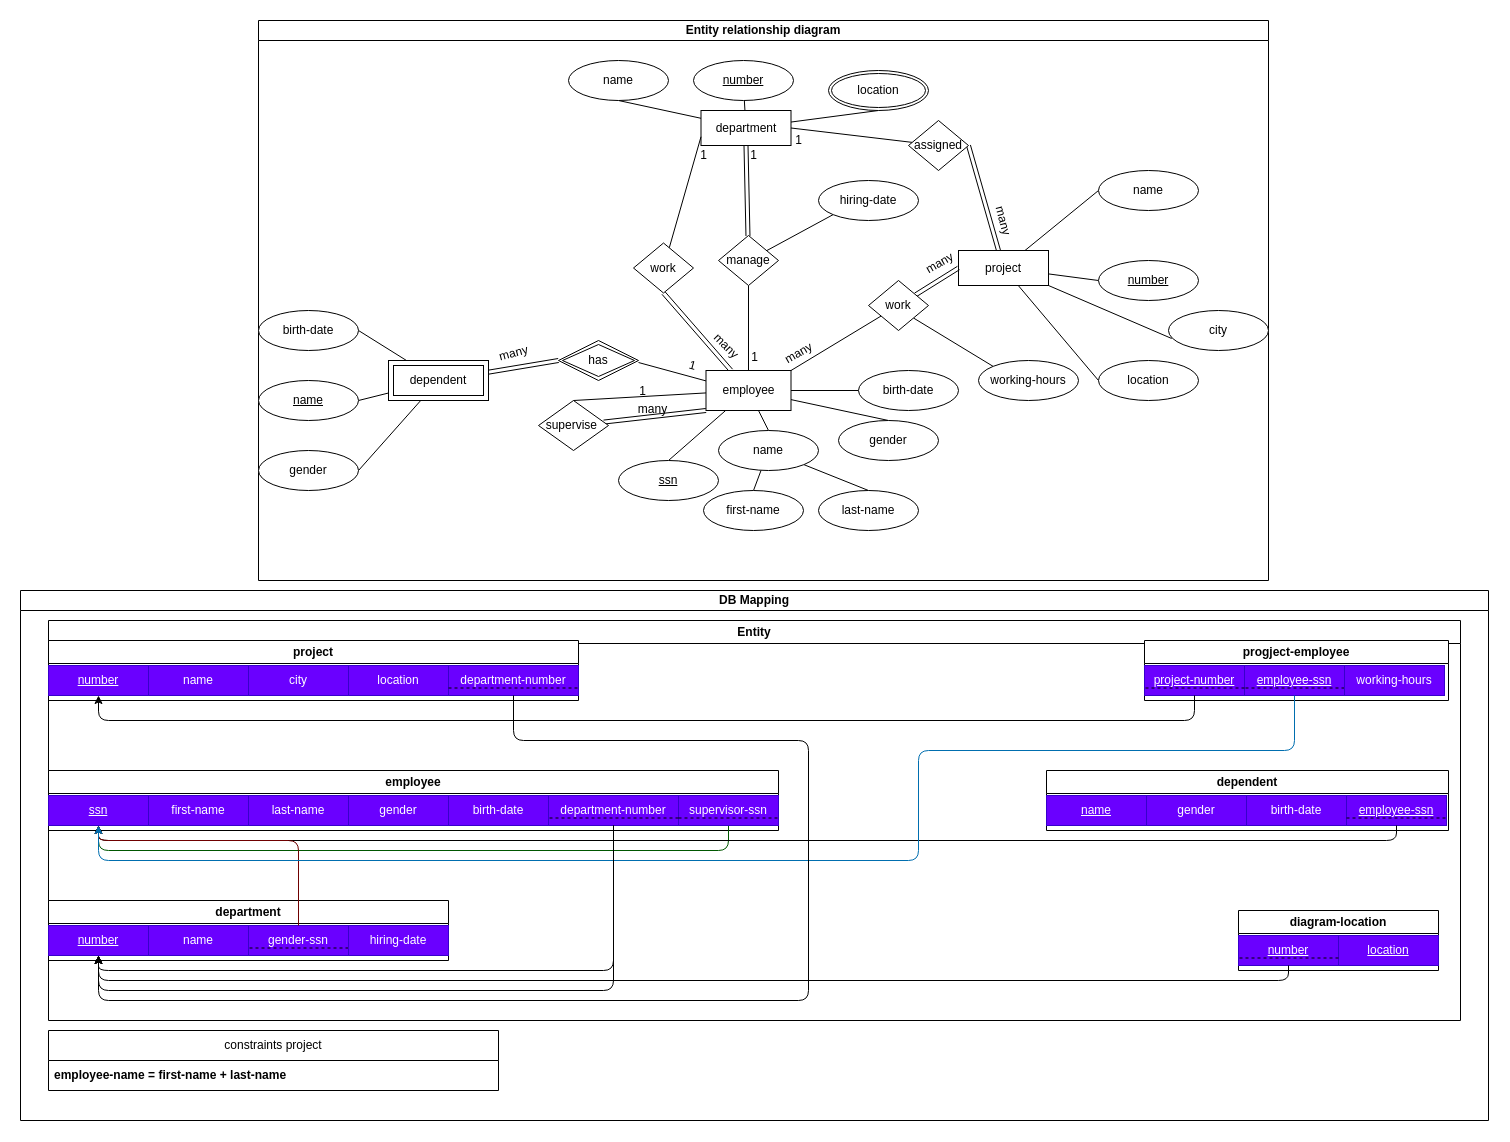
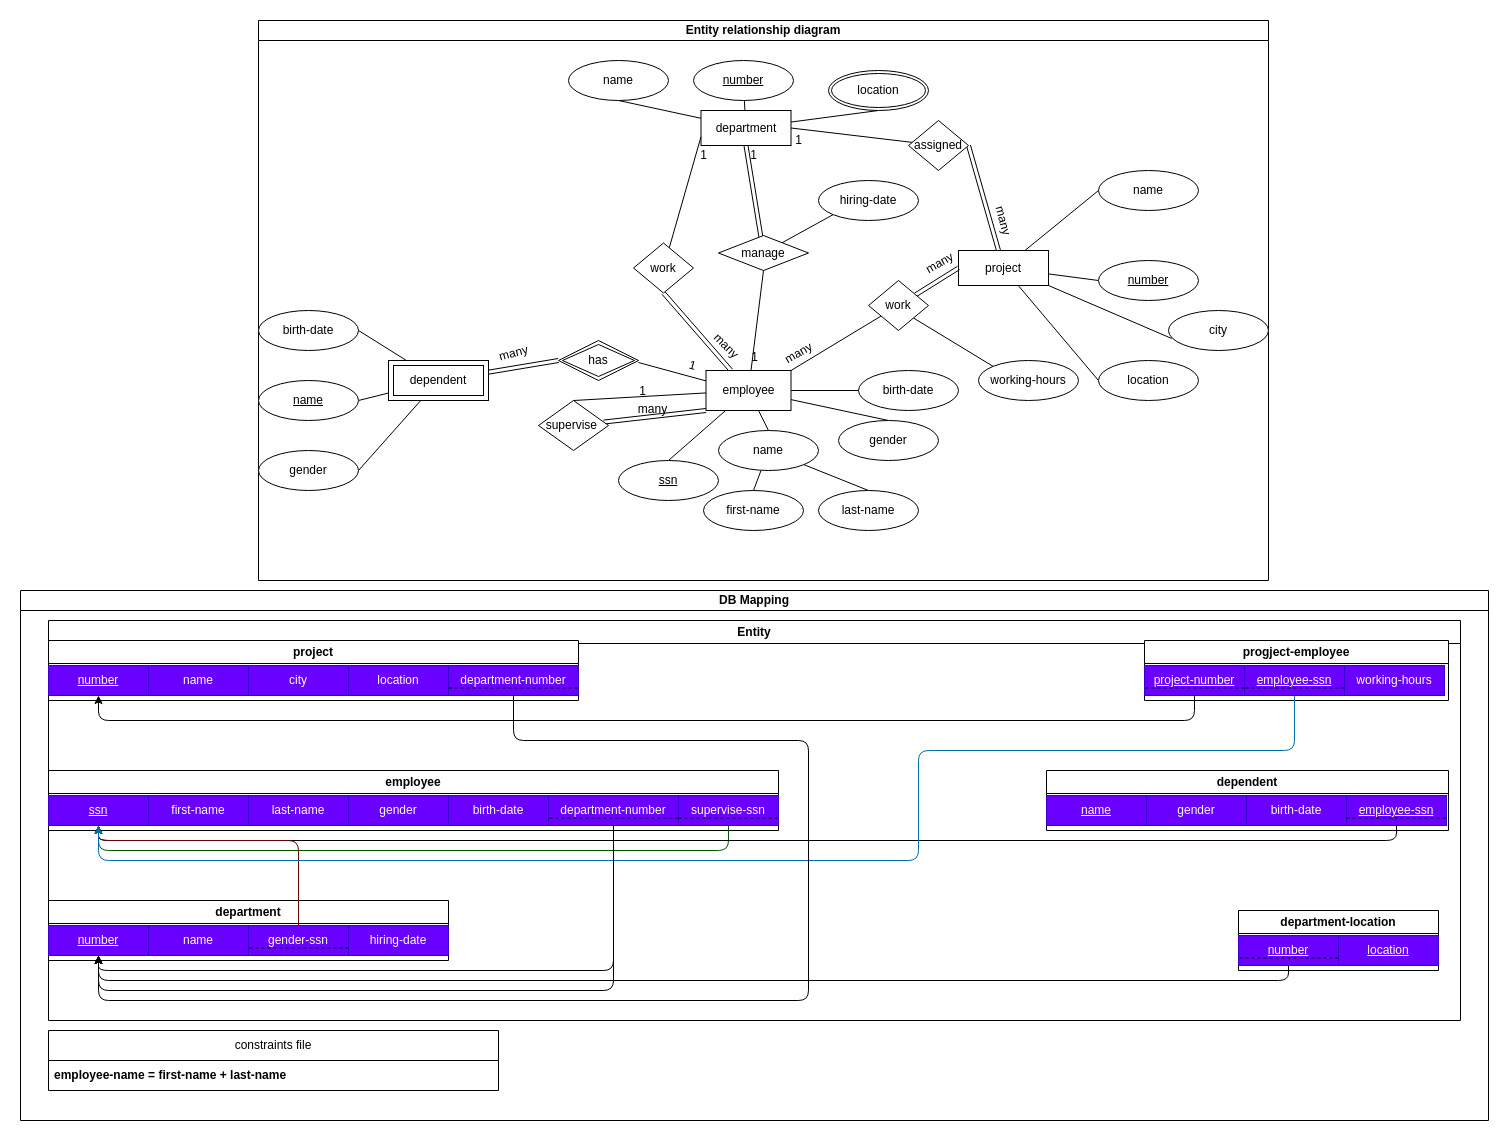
node "manage": size 60x50 -> 90x35
node "supervisor-ssn": label "supervisor-ssn" -> "supervise-ssn"
node "diagram-location": label "diagram-location" -> "department-location"
node "constraints project": label "constraints project" -> "constraints file"
